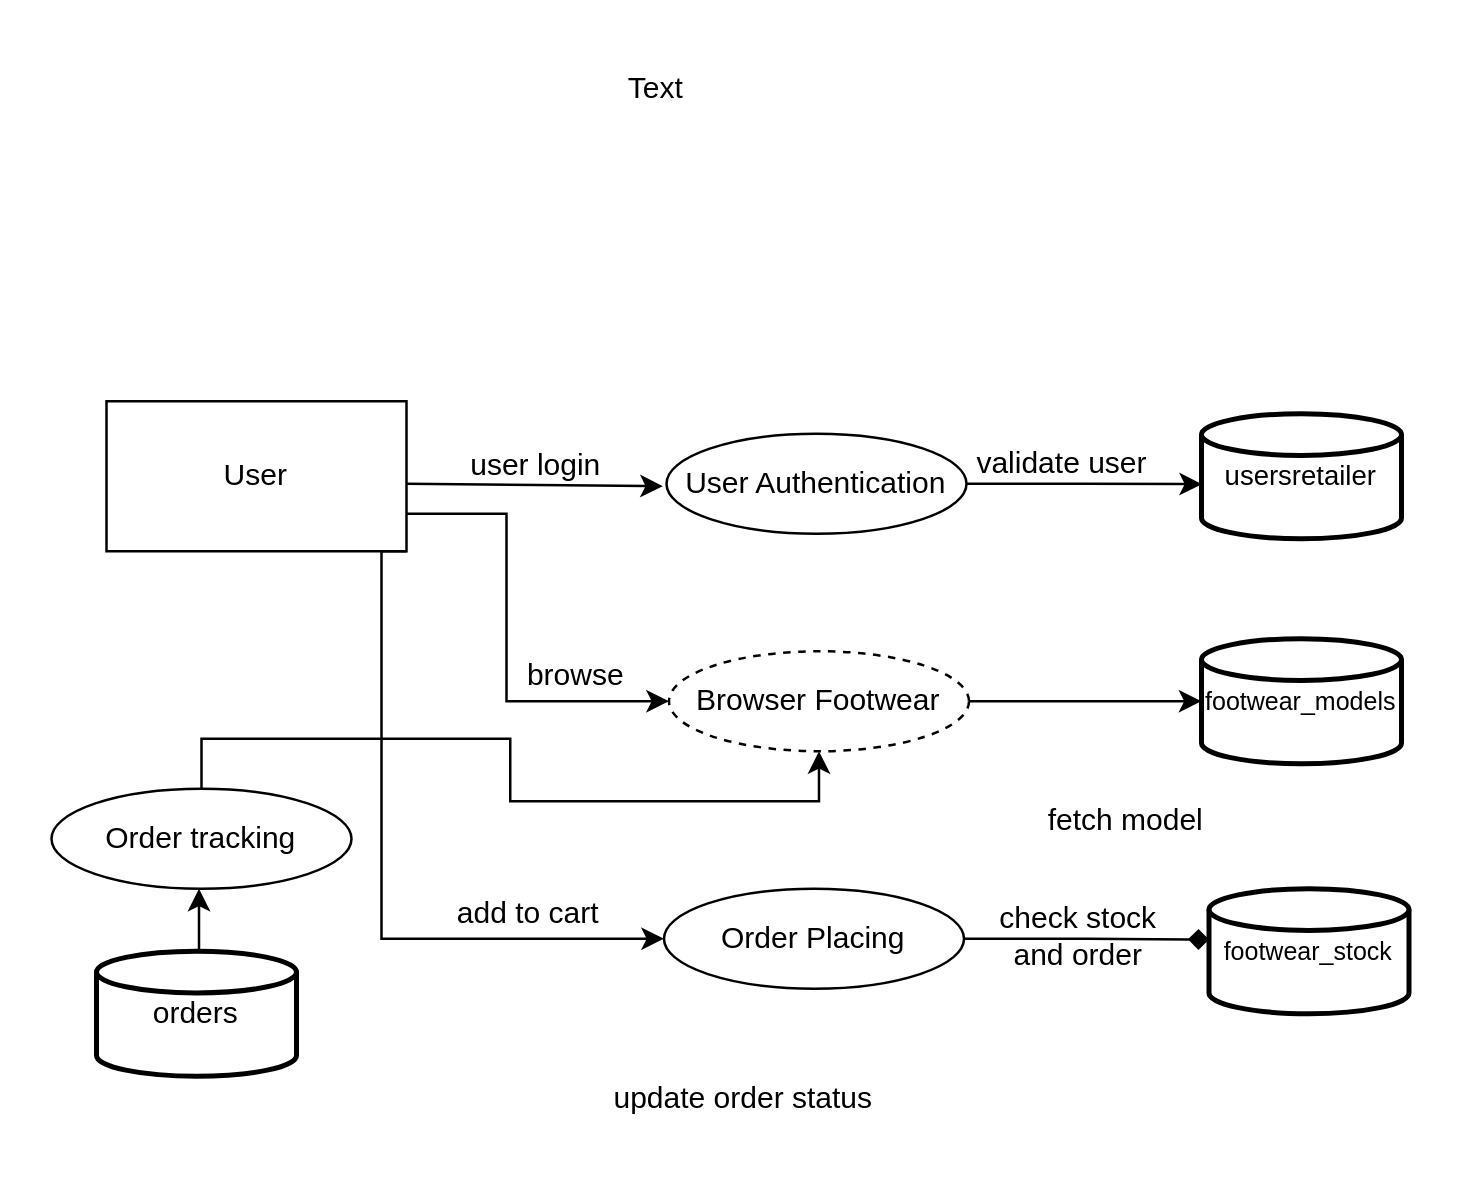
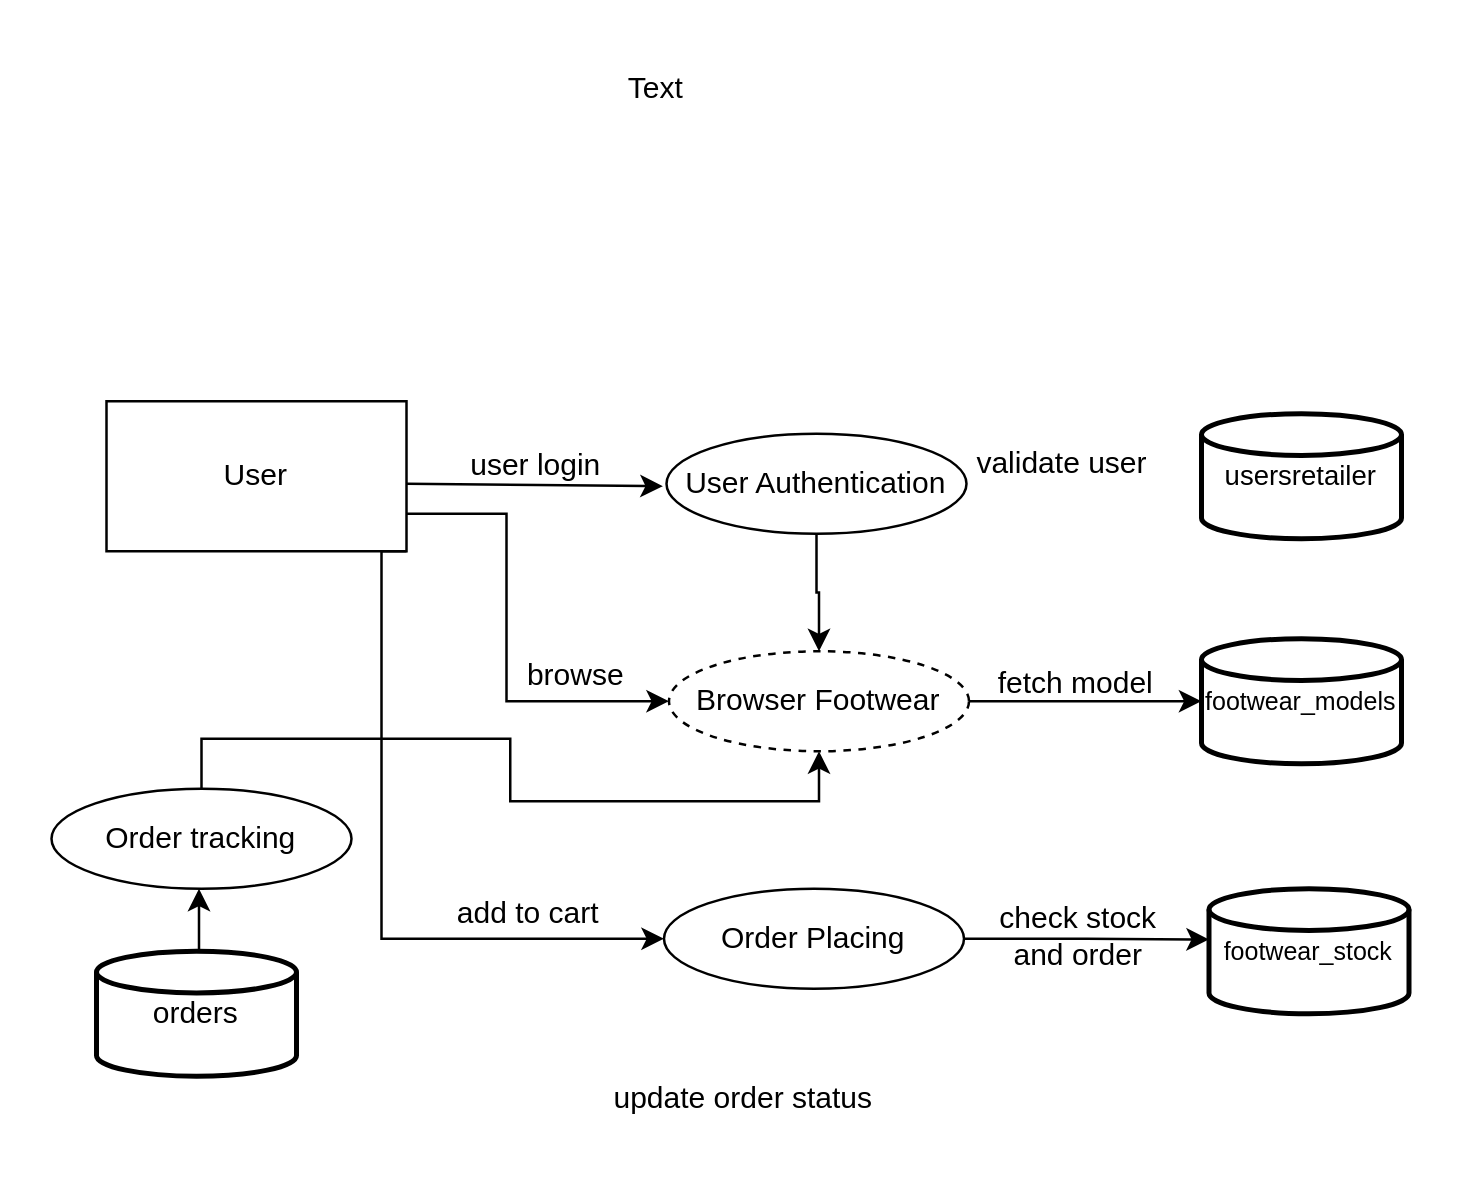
edge "User Authentication" -> "usersretailer": now "User Authentication" -> "Browser Footwear"
node "fetch model": moved (1126, 821) -> (1076, 684)
edge "Order Placing" -> "footwear_stock": arrowhead diamond -> classic
